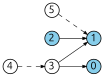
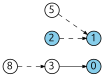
edge "2" -> "1": style bold -> dashed
edge "3" -> "1": removed
node "4": label "4" -> "8"
